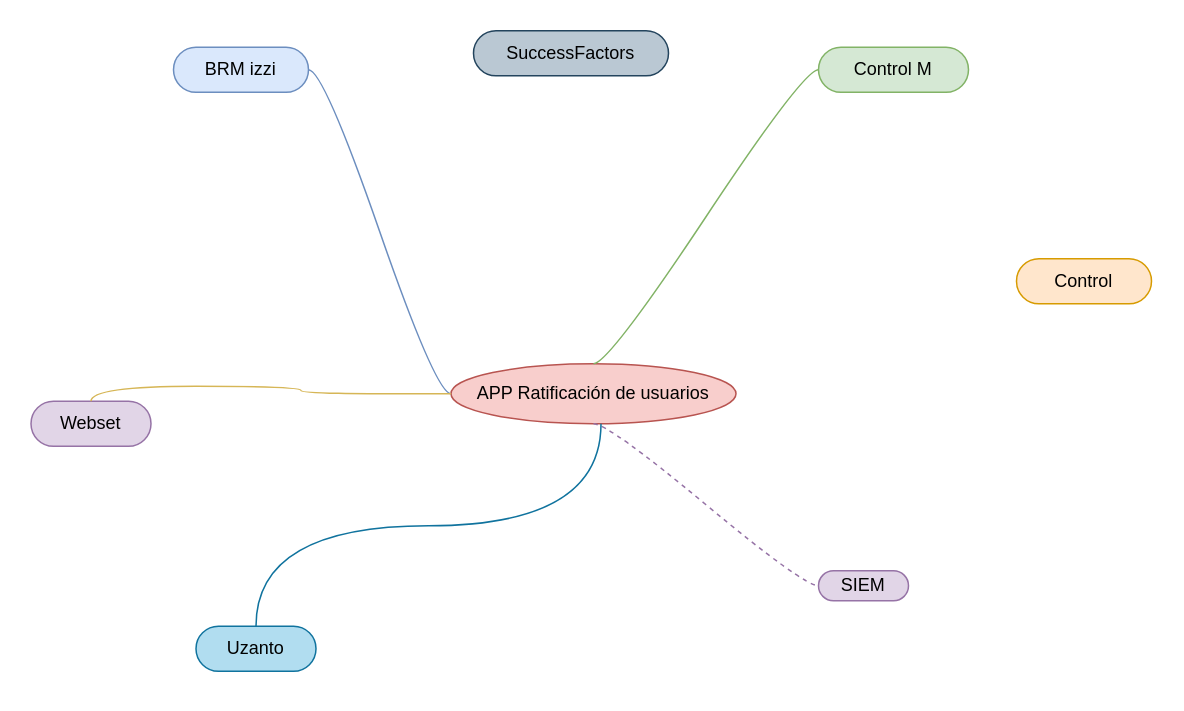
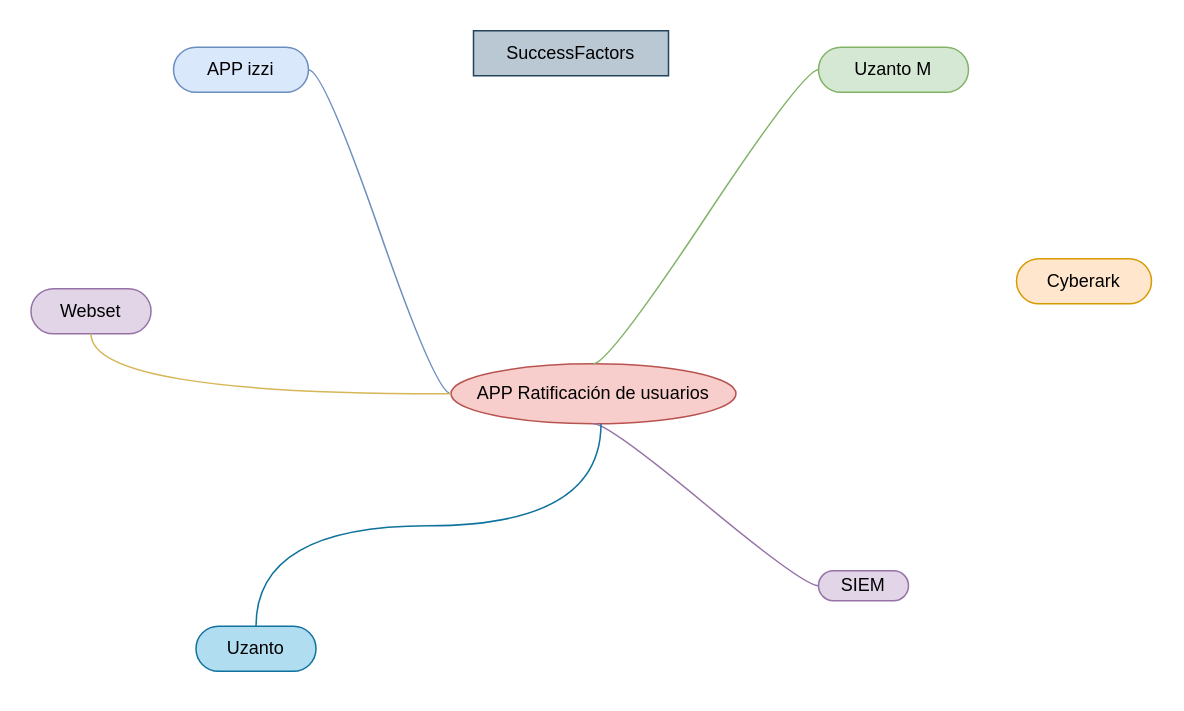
node "SuccessFactors": shape rounded rectangle -> rectangle
node "BRM izzi": label "BRM izzi" -> "APP izzi"
node "Control M": label "Control M" -> "Uzanto M"
node "Control": label "Control" -> "Cyberark"
node "Webset": moved (91, 424) -> (91, 311)
edge "APP Ratificación de usuarios" -- "SIEM": style dashed -> solid
